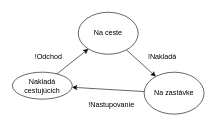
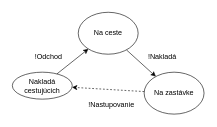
edge "Na zastávke" -> "Nakladá cestujúcich": style solid -> dashed
